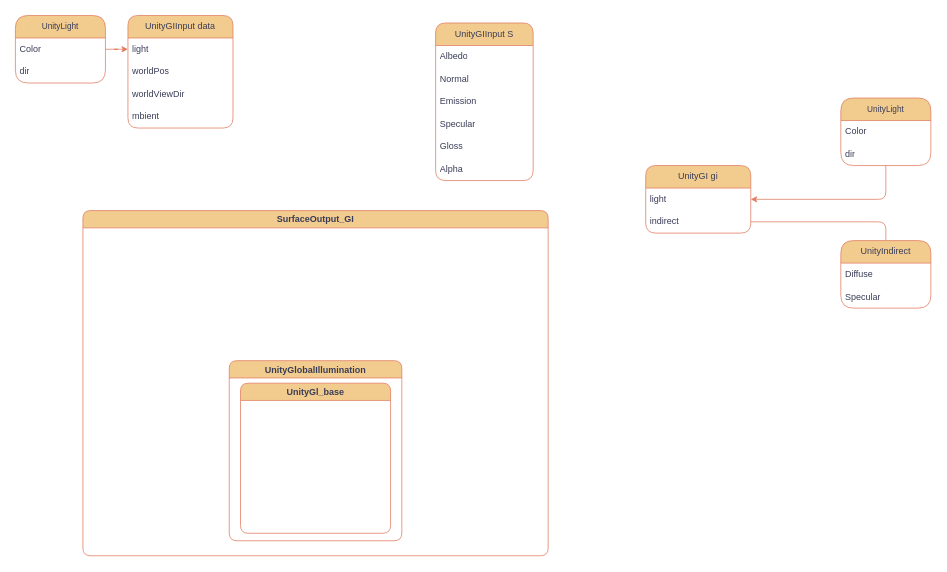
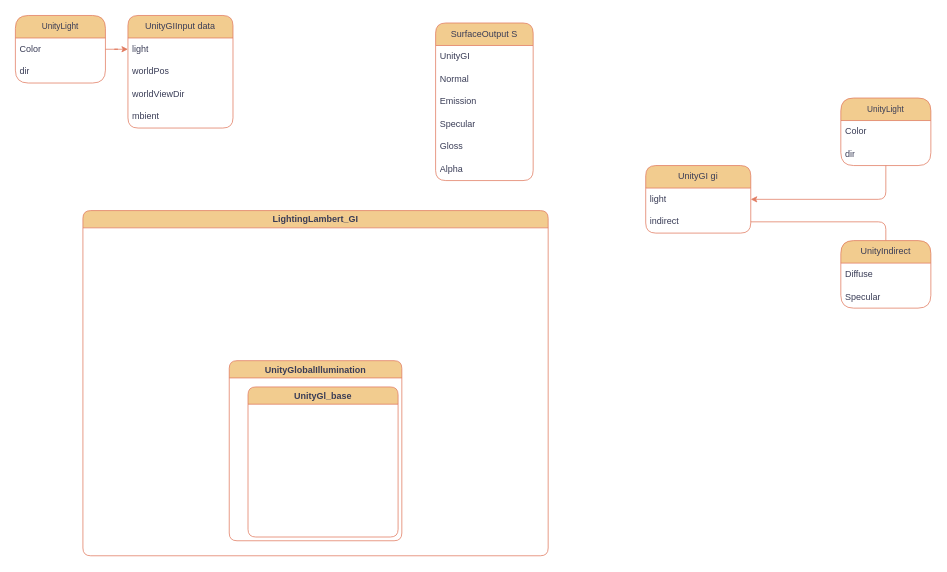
node "UnityGIInput S": label "UnityGIInput S" -> "SurfaceOutput S"
node "Albedo": label "Albedo" -> "UnityGI"
node "SurfaceOutput_GI": label "SurfaceOutput_GI" -> "LightingLambert_GI"
node "UnityGl_base": moved (315, 458) -> (323, 462)
